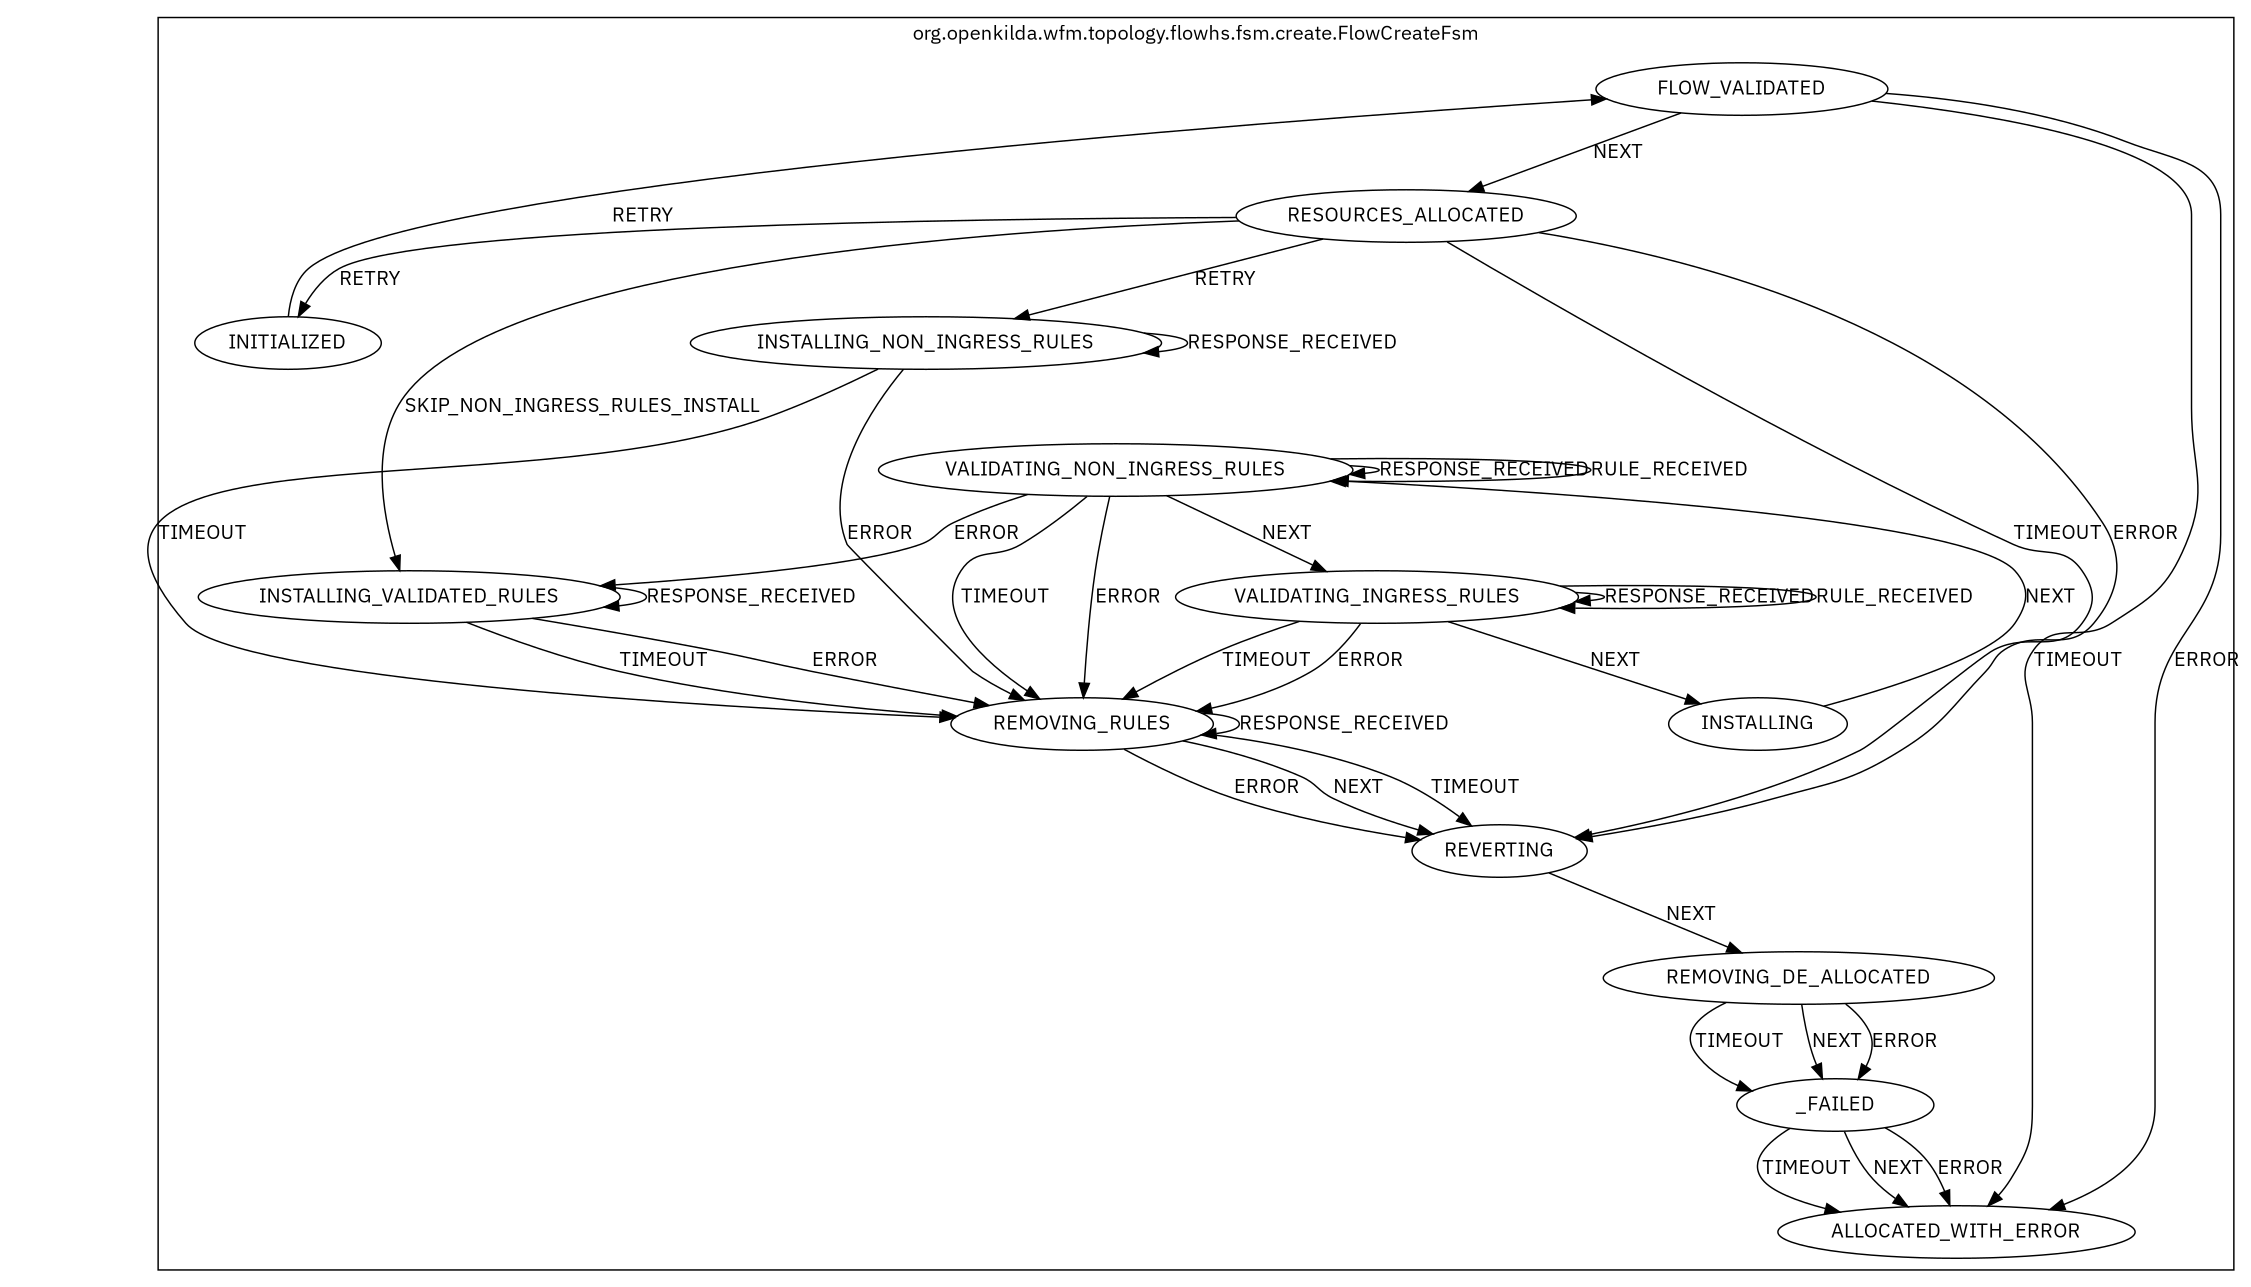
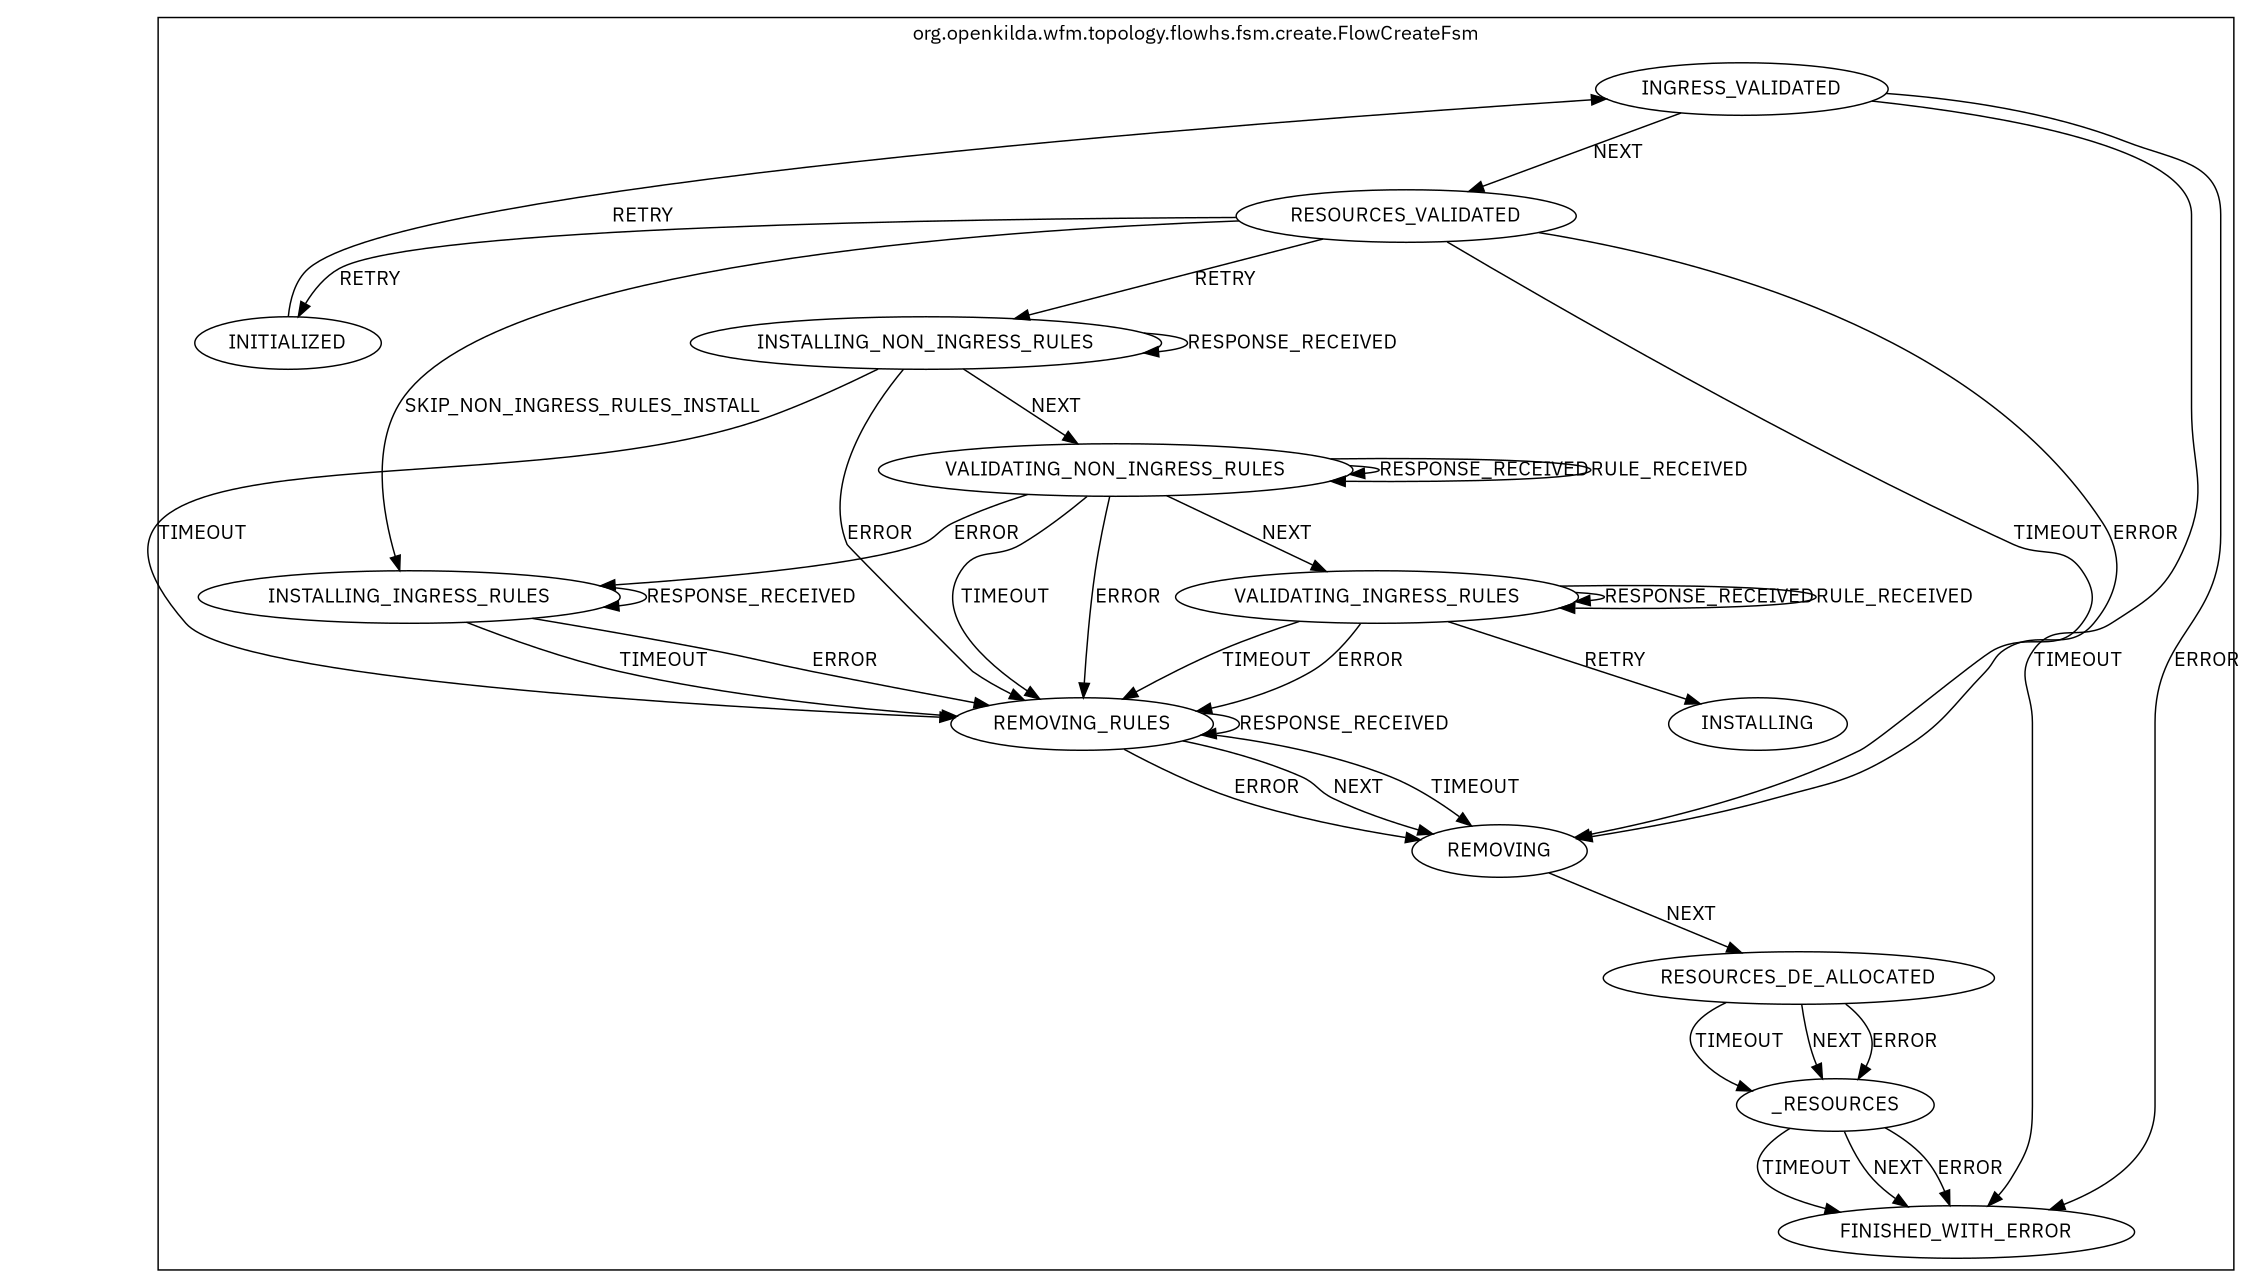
node "FLOW_VALIDATED": label "FLOW_VALIDATED" -> "INGRESS_VALIDATED"
node "RESOURCES_ALLOCATED": label "RESOURCES_ALLOCATED" -> "RESOURCES_VALIDATED"
edge "INSTALLING" -> "VALIDATING_NON_INGRESS_RULES": now "INSTALLING_NON_INGRESS_RULES" -> "VALIDATING_NON_INGRESS_RULES"
node "INSTALLING_VALIDATED_RULES": label "INSTALLING_VALIDATED_RULES" -> "INSTALLING_INGRESS_RULES"
edge "VALIDATING_INGRESS_RULES" -> "INSTALLING": label "NEXT" -> "RETRY"
node "REVERTING": label "REVERTING" -> "REMOVING"
node "REMOVING_DE_ALLOCATED": label "REMOVING_DE_ALLOCATED" -> "RESOURCES_DE_ALLOCATED"
node "_FAILED": label "_FAILED" -> "_RESOURCES"
node "ALLOCATED_WITH_ERROR": label "ALLOCATED_WITH_ERROR" -> "FINISHED_WITH_ERROR"
